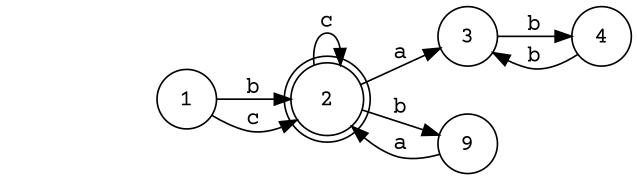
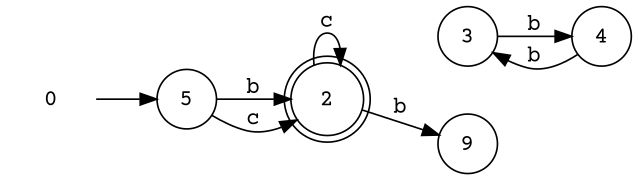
edge "2" -> "3": removed, label "a"
node "0": added
node "1": label "1" -> "5"
edge "9" -> "2": removed, label "a"
